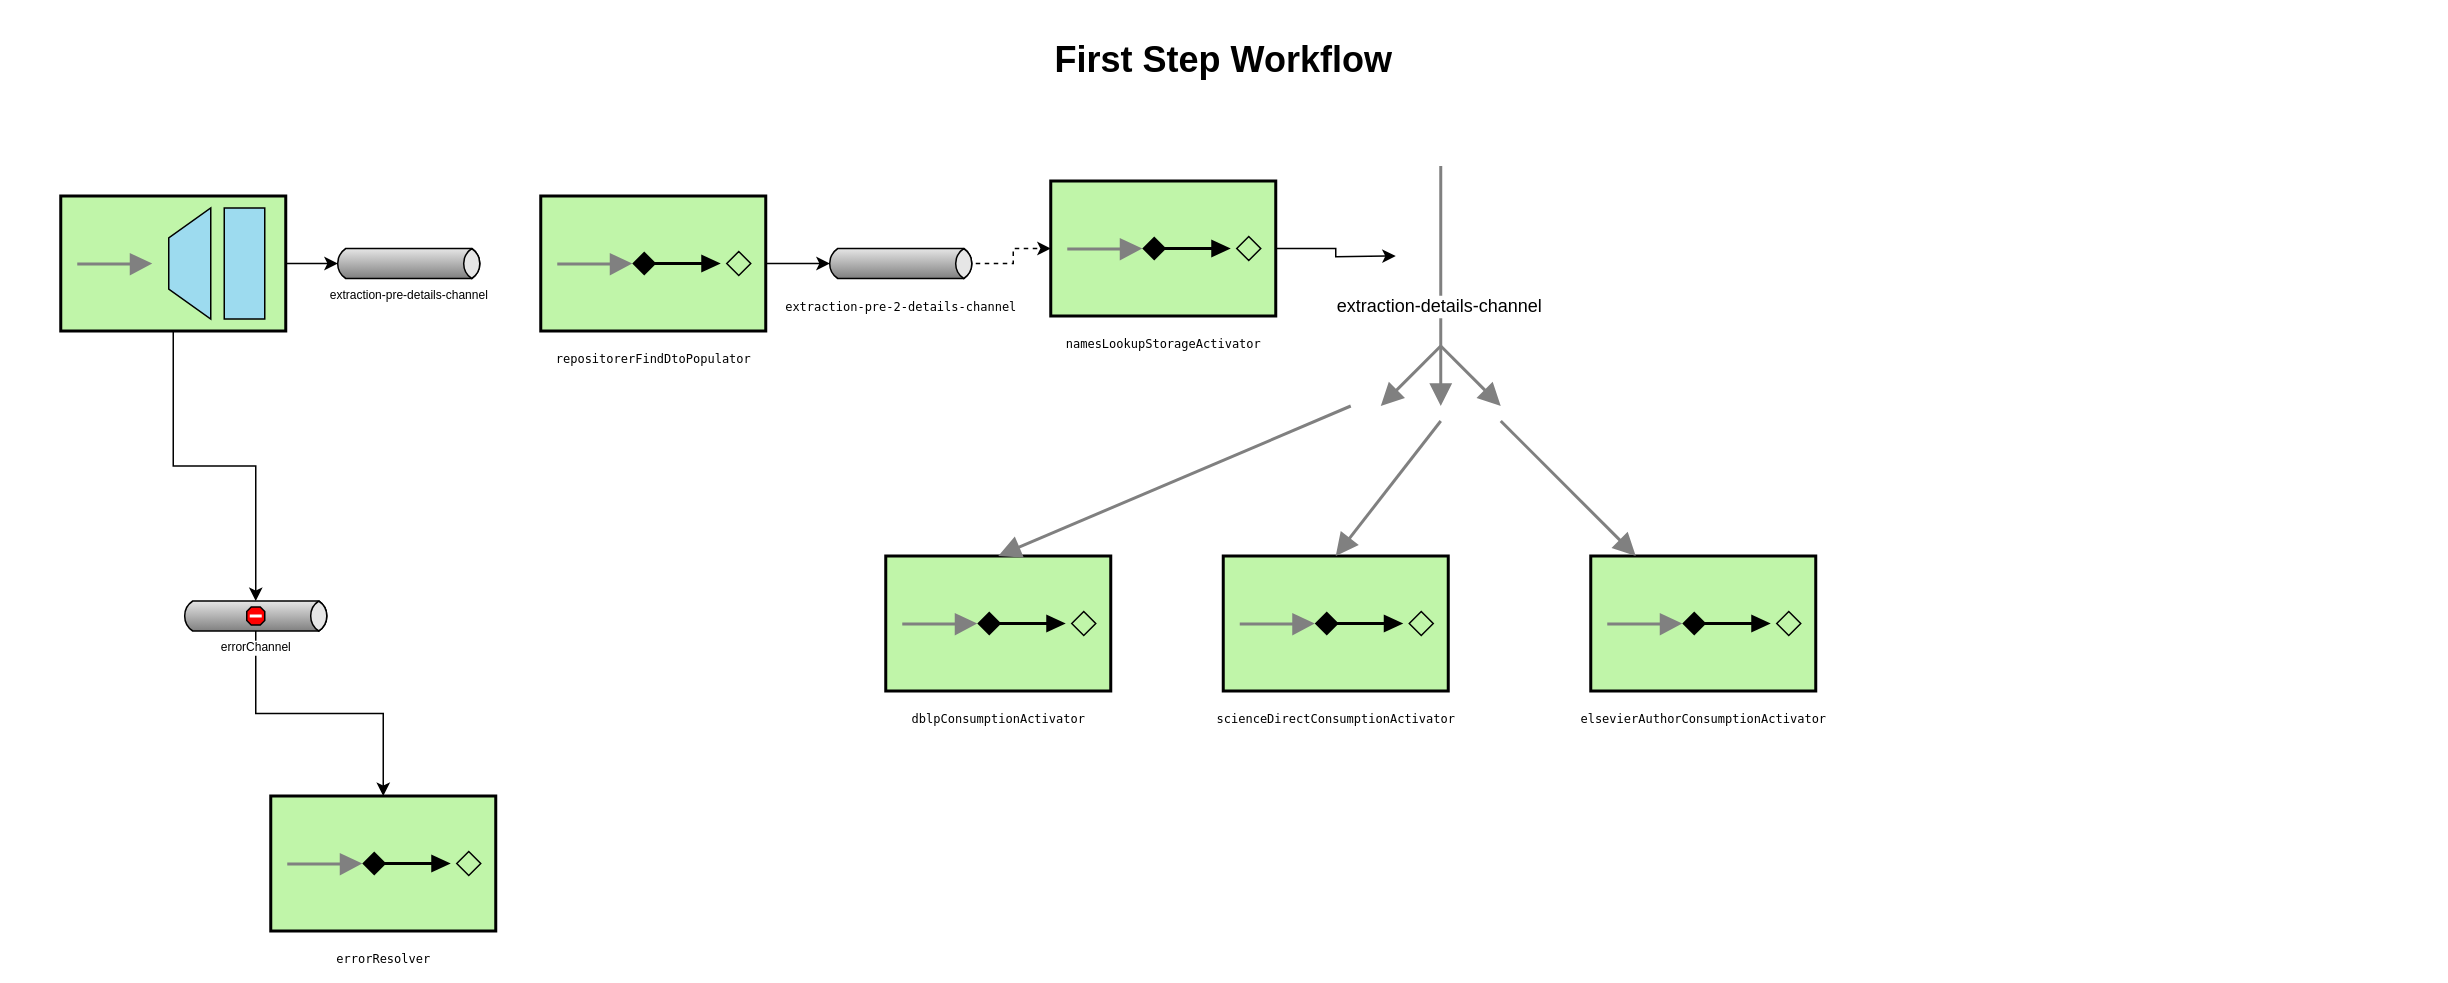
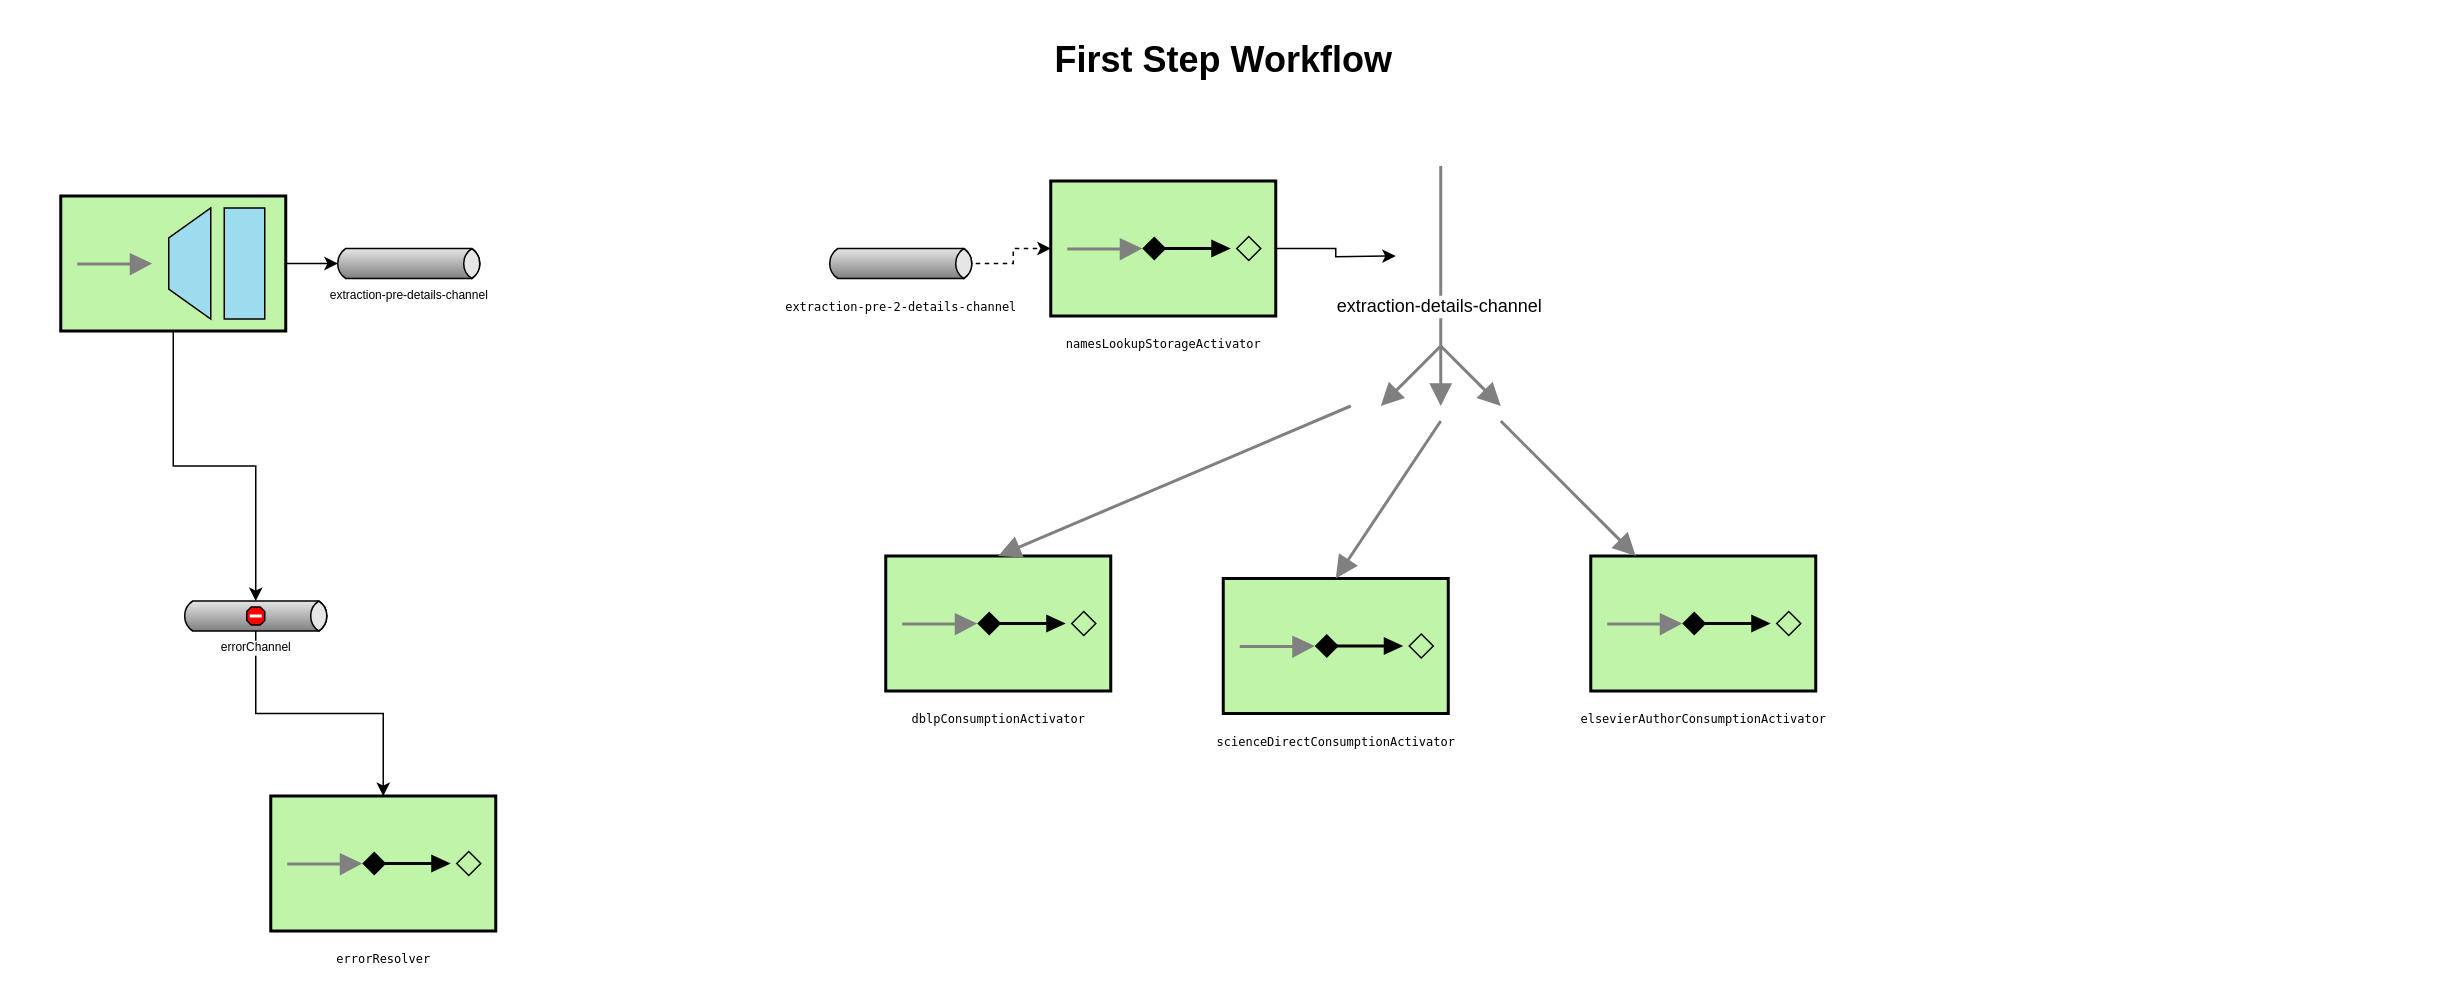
node "repositorerFindDtoPopulator": removed
edge "repositorerFindDtoPopulator" -> "extraction-pre-2-details-channel": removed
node "scienceDirectConsumptionActivator": moved (1336, 623) -> (1336, 646)
